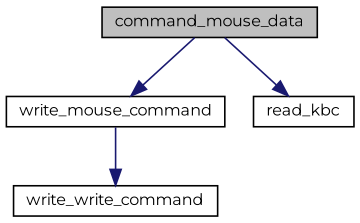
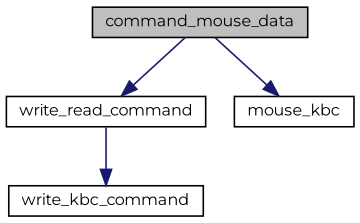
node "write_mouse_command": label "write_mouse_command" -> "write_read_command"
node "read_kbc": label "read_kbc" -> "mouse_kbc"
node "write_write_command": label "write_write_command" -> "write_kbc_command"
